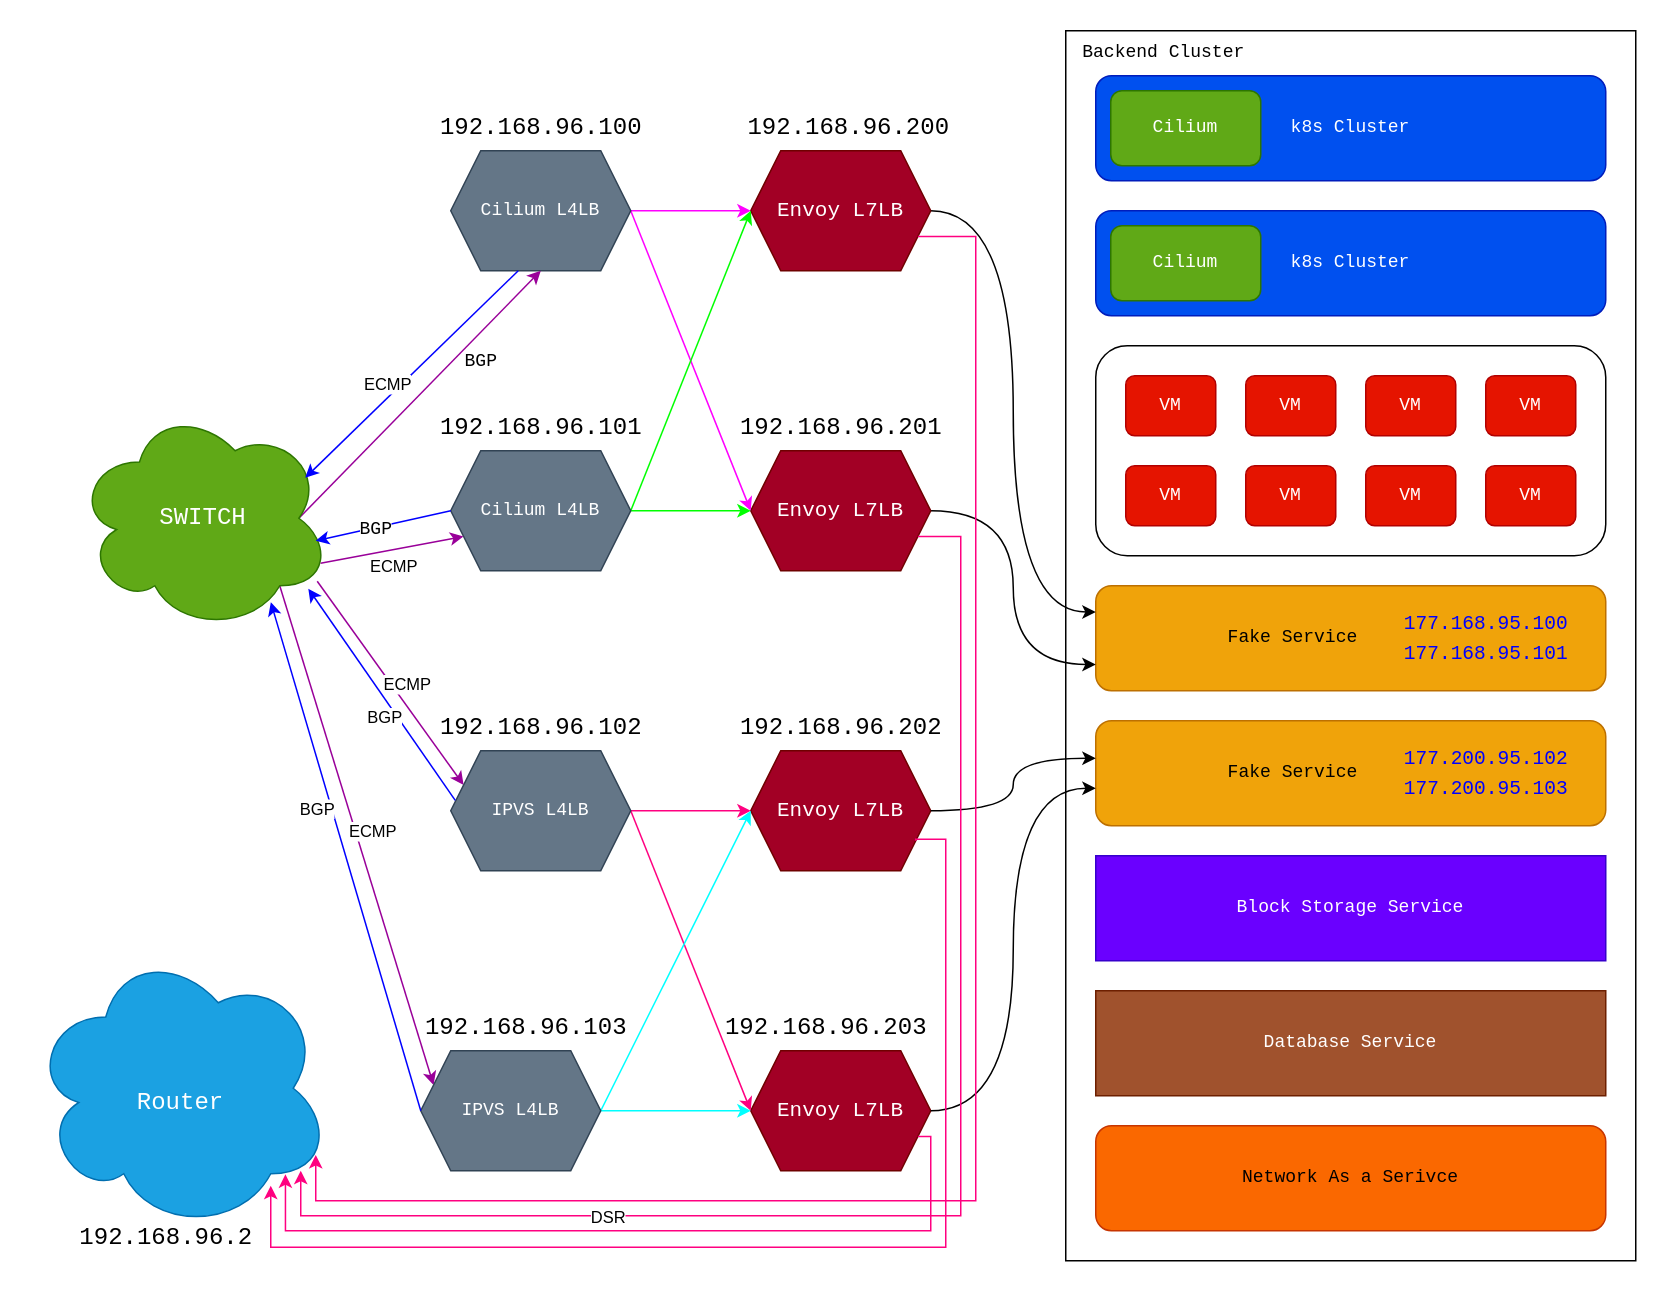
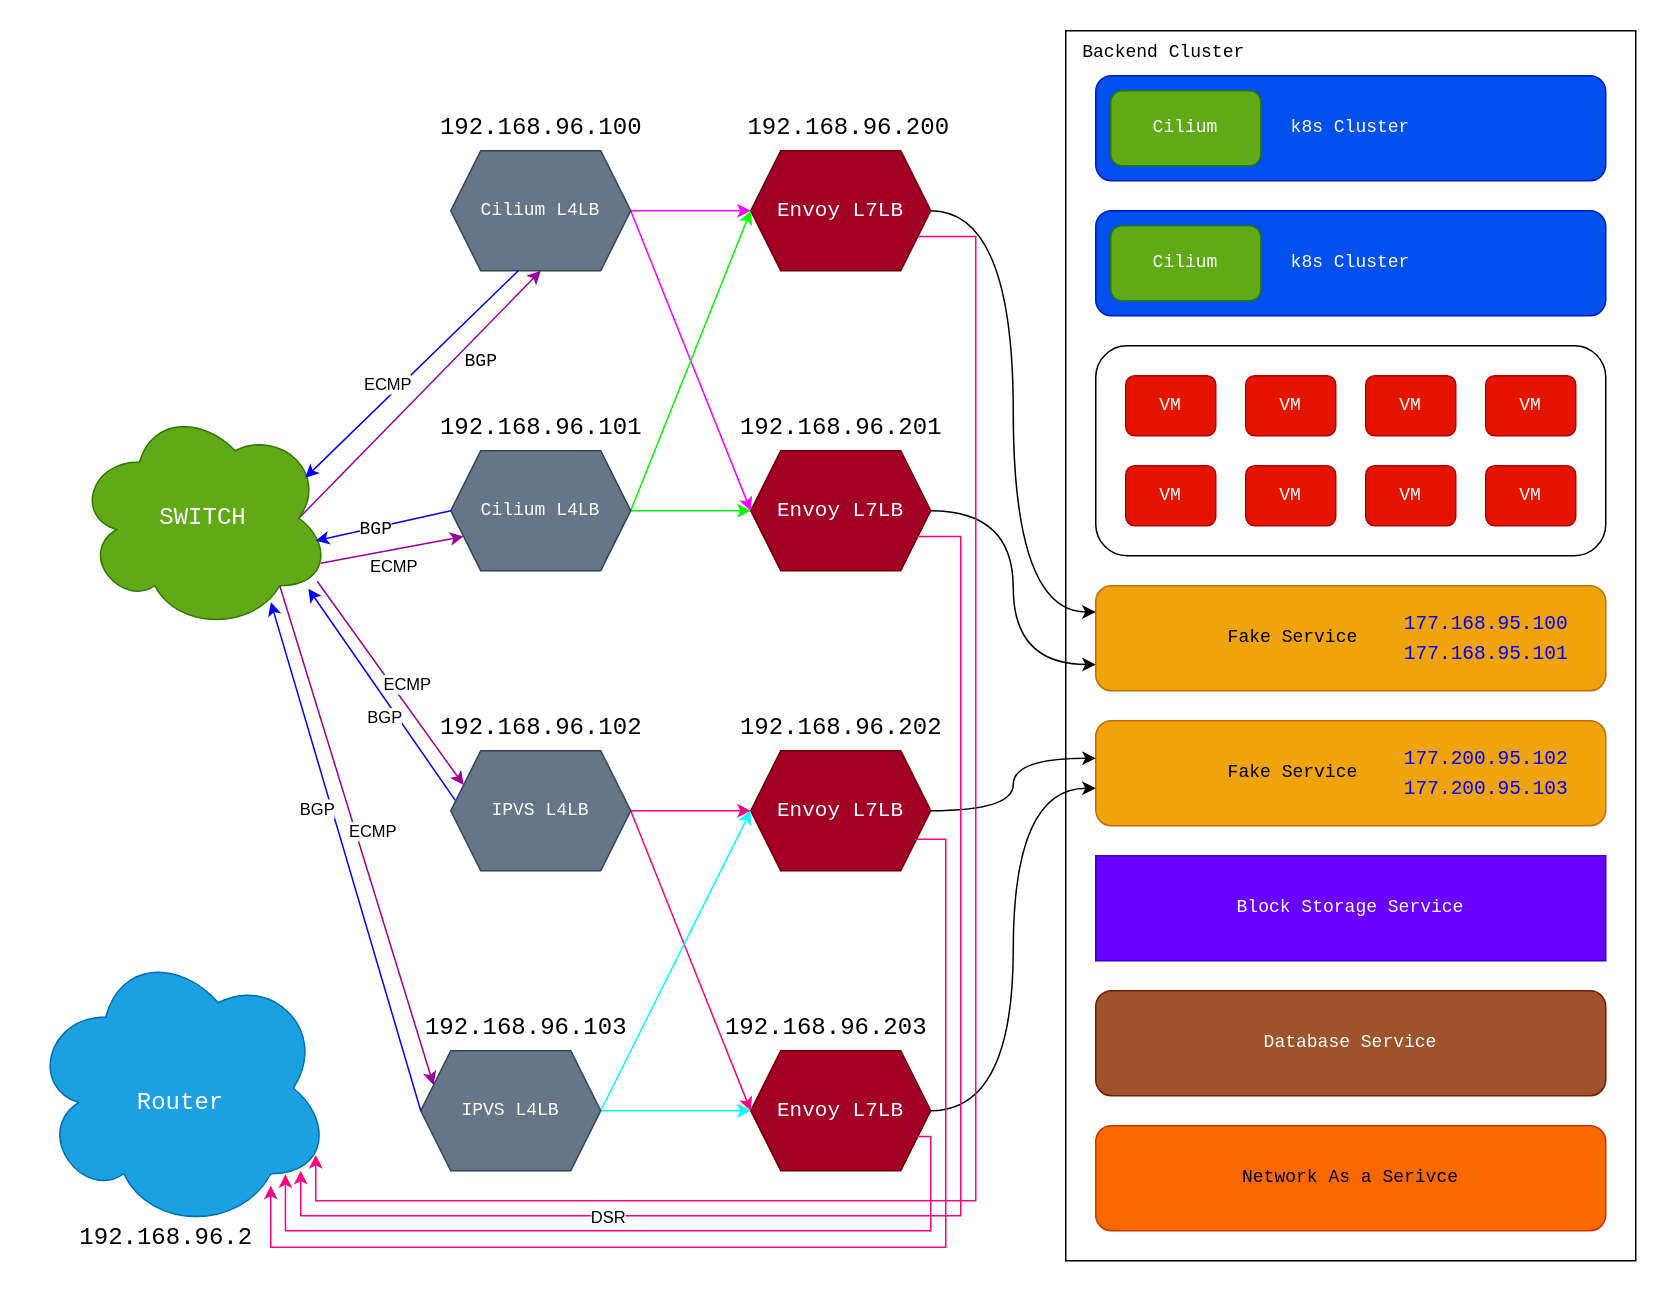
node "Database Service": shape rectangle -> rounded rectangle
